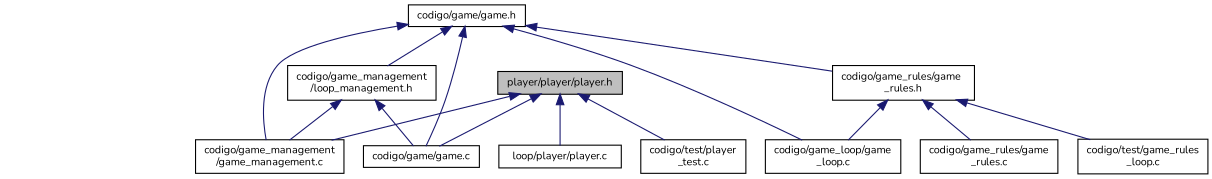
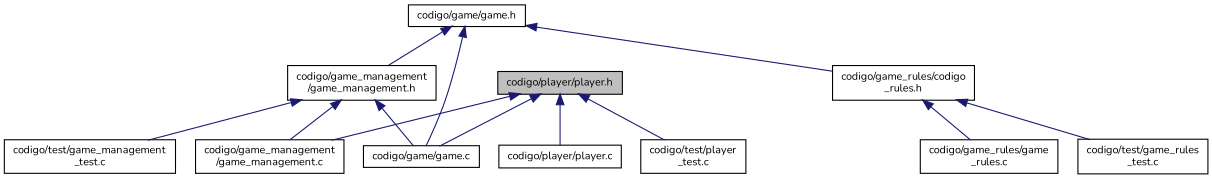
edge "codigo/game_management /game_management.c" -> "codigo/game/game.h": removed
node "codigo/game_management /loop_management.h": label "codigo/game_management /loop_management.h" -> "codigo/game_management /game_management.h"
node "player/player/player.h": label "player/player/player.h" -> "codigo/player/player.h"
node "codigo/game_rules/game _rules.h": label "codigo/game_rules/game _rules.h" -> "codigo/game_rules/codigo _rules.h"
node "codigo/test/game_management _test.c": added
node "loop/player/player.c": label "loop/player/player.c" -> "codigo/player/player.c"
node "codigo/game_loop/game _loop.c": removed
node "codigo/test/game_rules _loop.c": label "codigo/test/game_rules _loop.c" -> "codigo/test/game_rules _test.c"
